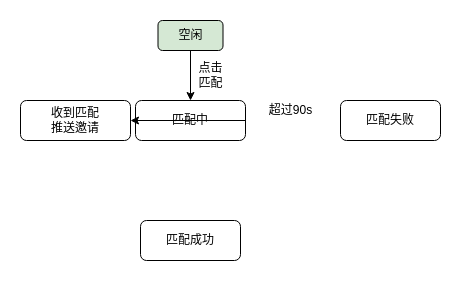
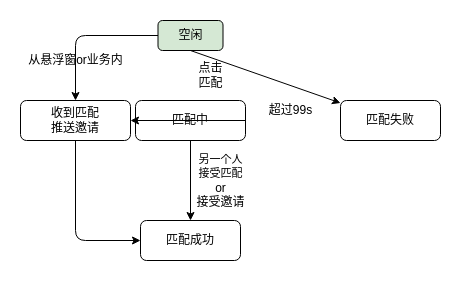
edge "空闲" -> "收到匹配 推送邀请": added
node "从悬浮窗or业务内": added
edge "空闲" -> "匹配中": now "空闲" -> "匹配失败"
node "超过90s": label "超过90s" -> "超过99s"
edge "匹配中" -> "匹配成功": added
node "另一个人接受匹配 or 接受邀请": added
edge "收到匹配 推送邀请" -> "匹配成功": added
